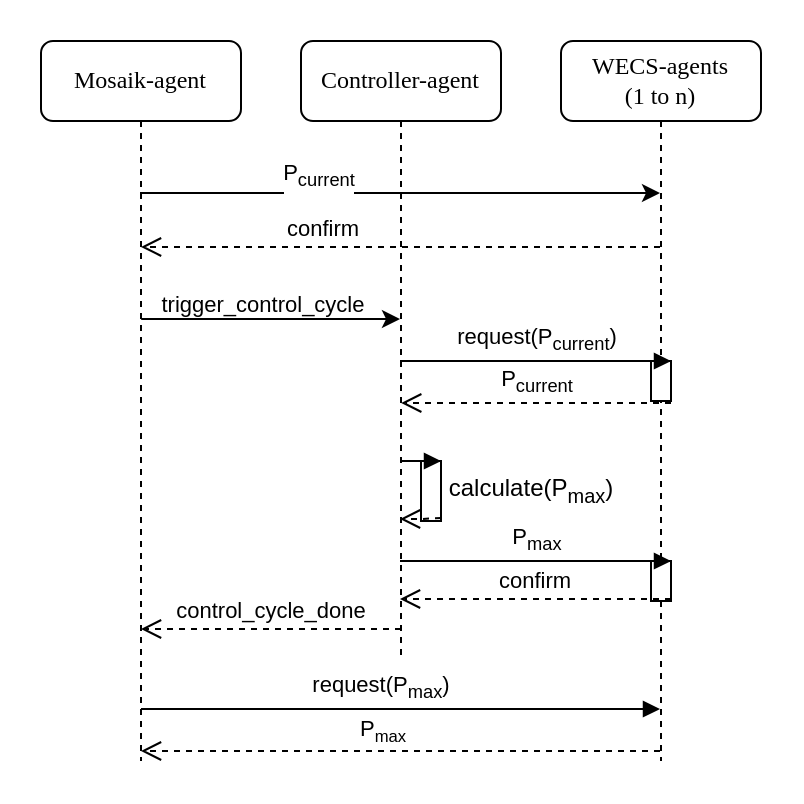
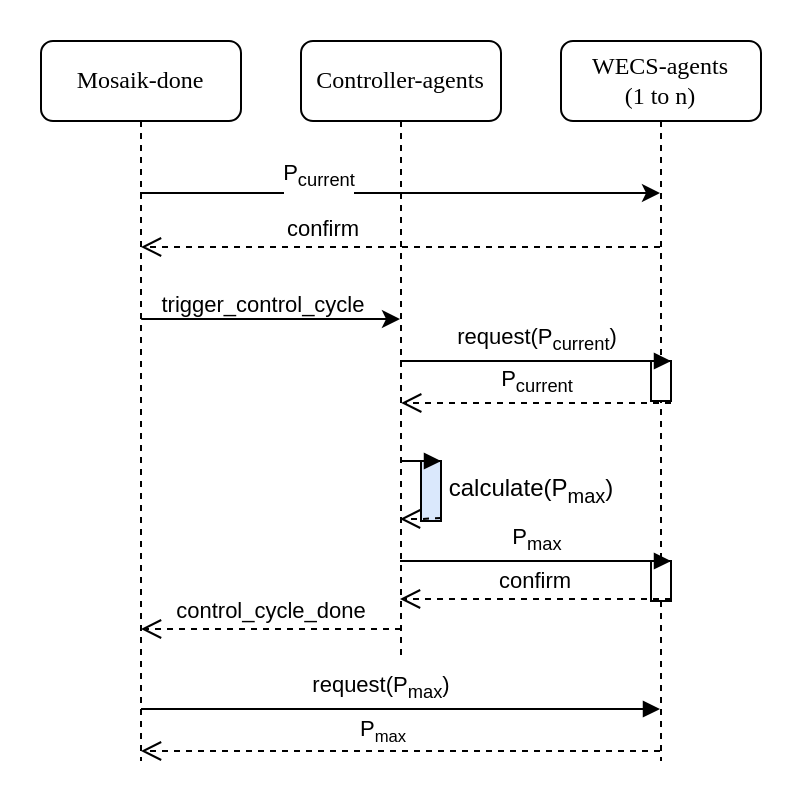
node "Mosaik-agent": label "Mosaik-agent" -> "Mosaik-done"
node "Controller-agent": label "Controller-agent" -> "Controller-agents"
node "calculate(Pmax)": fillcolor #ffffff -> #dae8fc
